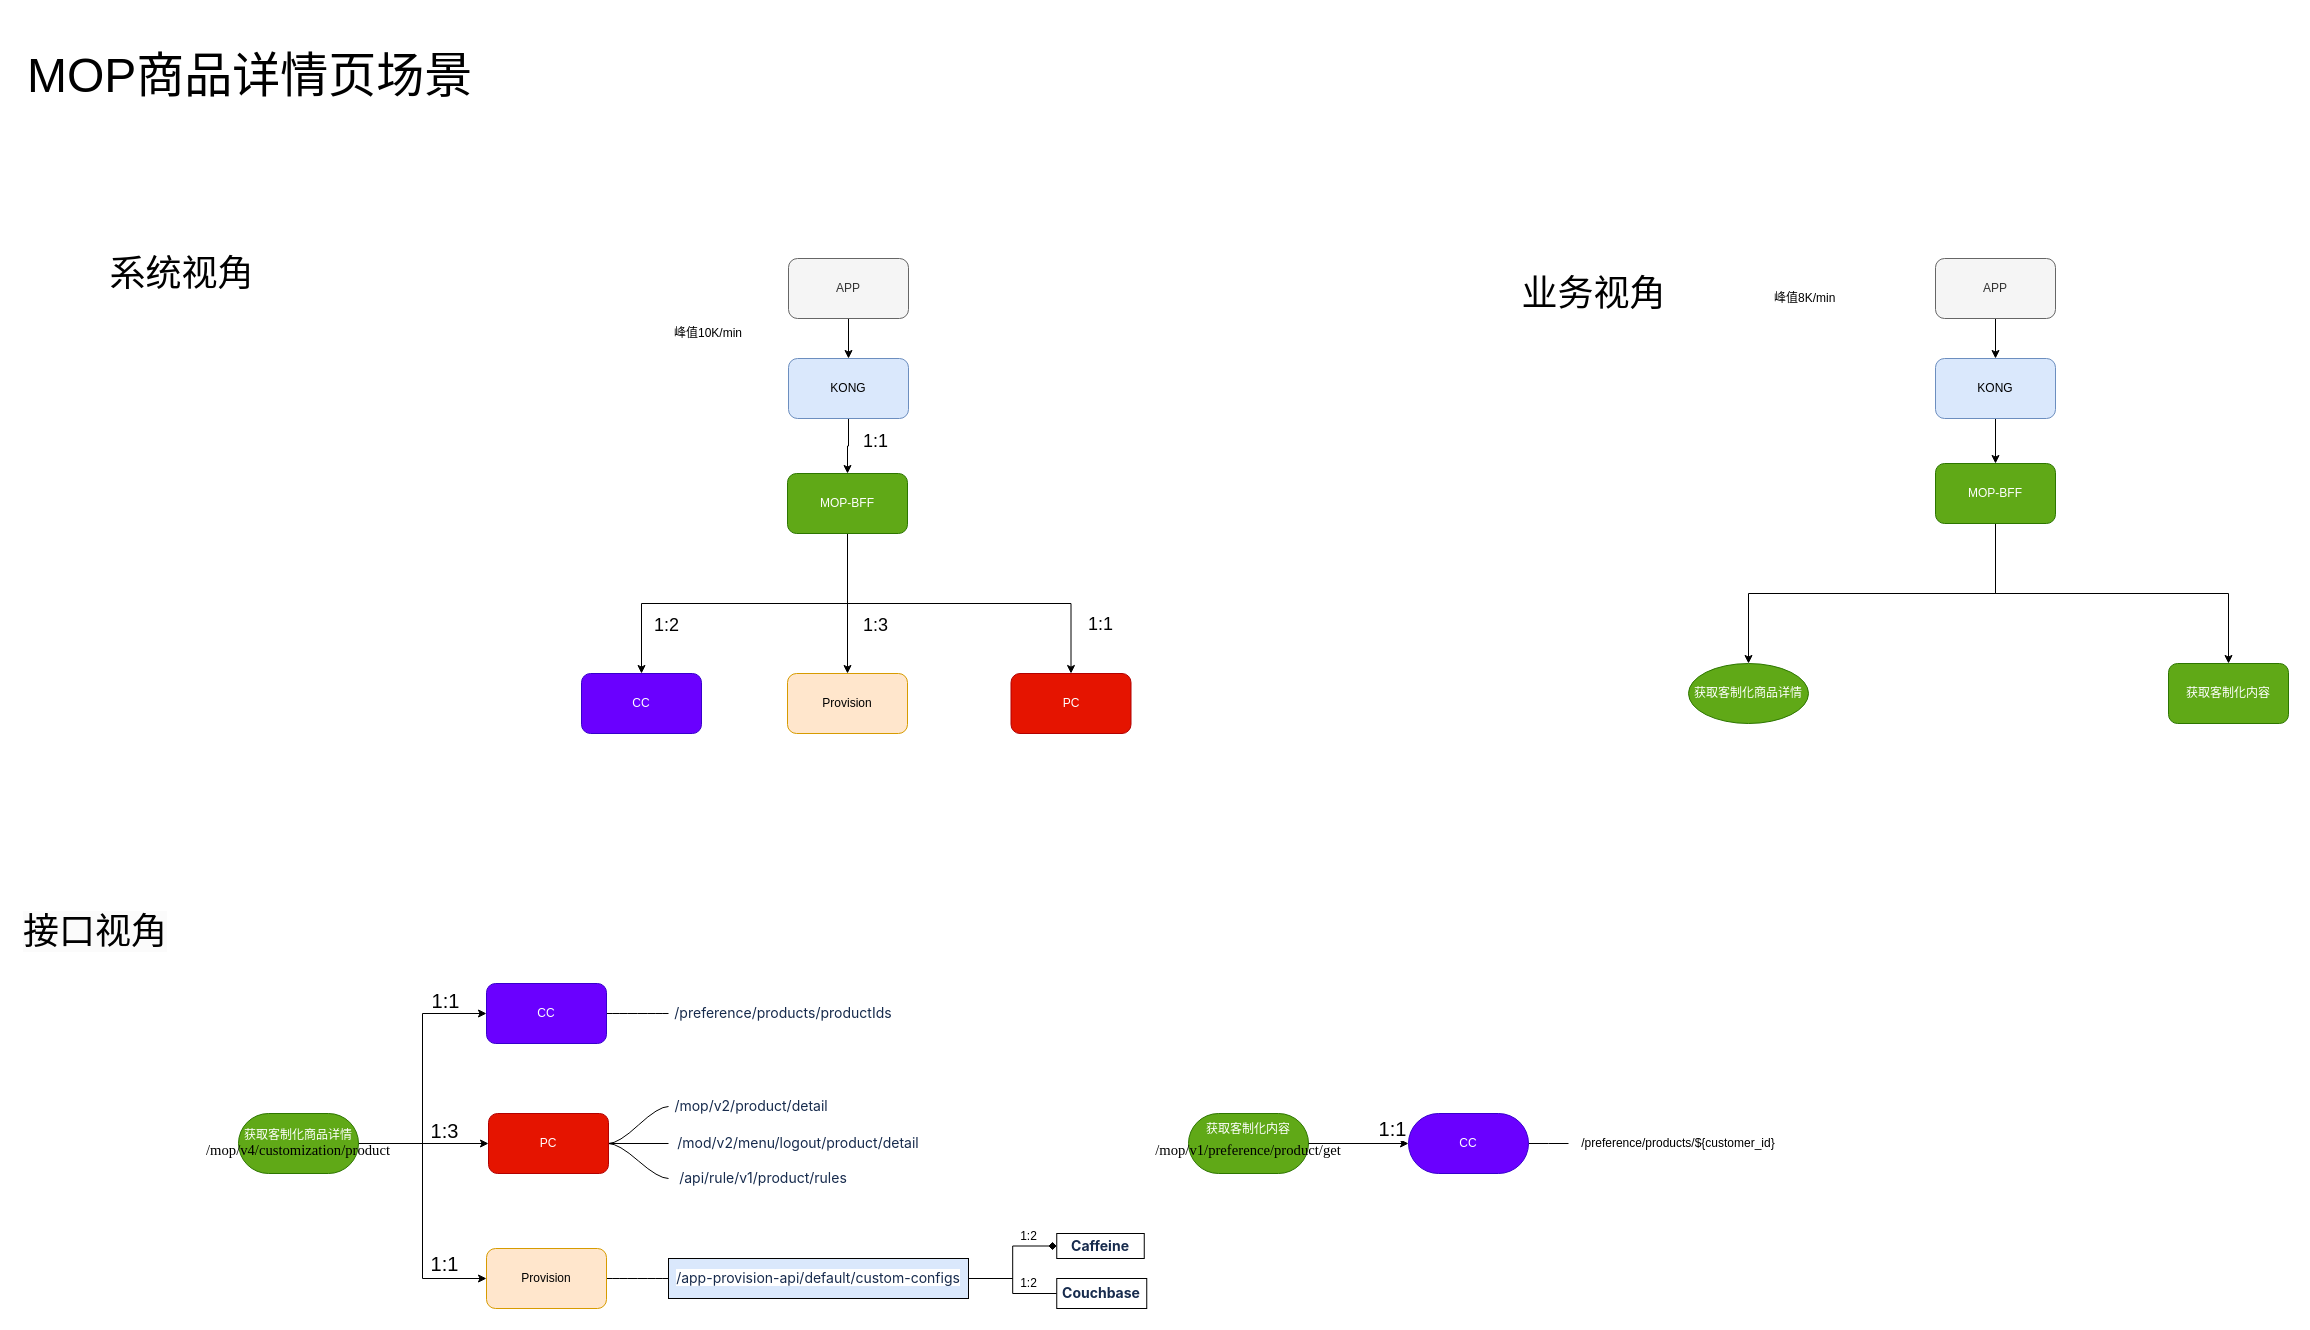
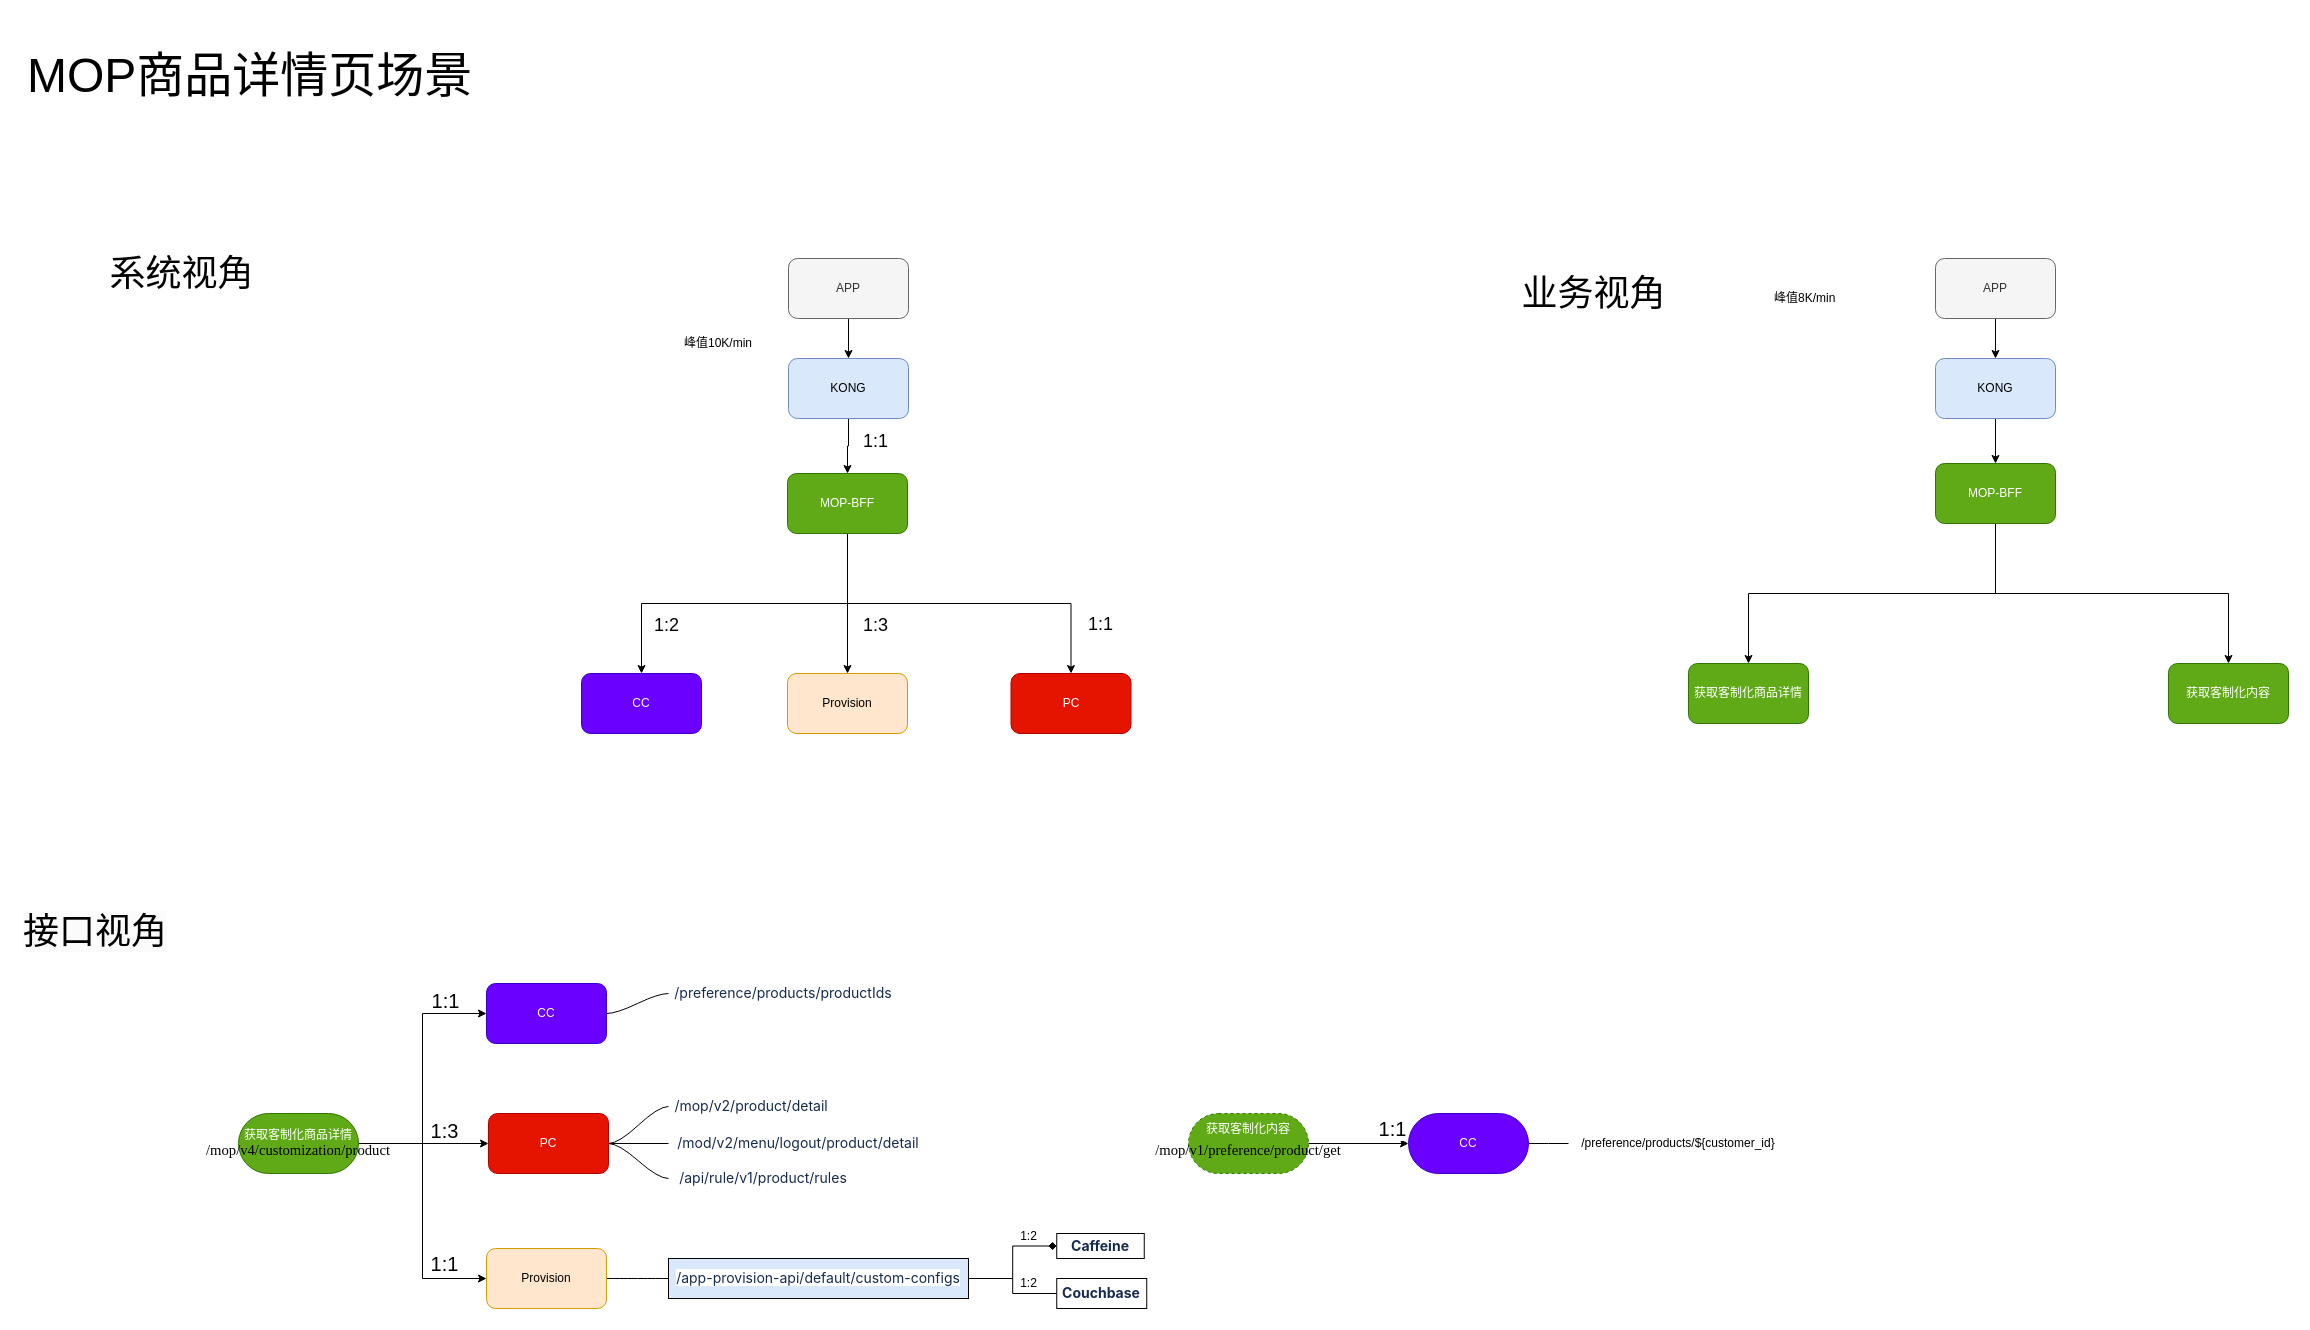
node "峰值10K/min": moved (708, 334) -> (718, 344)
node "获取客制化商品详情": shape ellipse -> rounded rectangle
node "/preference/products/productIds": moved (784, 1014) -> (784, 994)
node "获取客制化内容 /mop/v1/preference/product/get": style solid -> dashed
